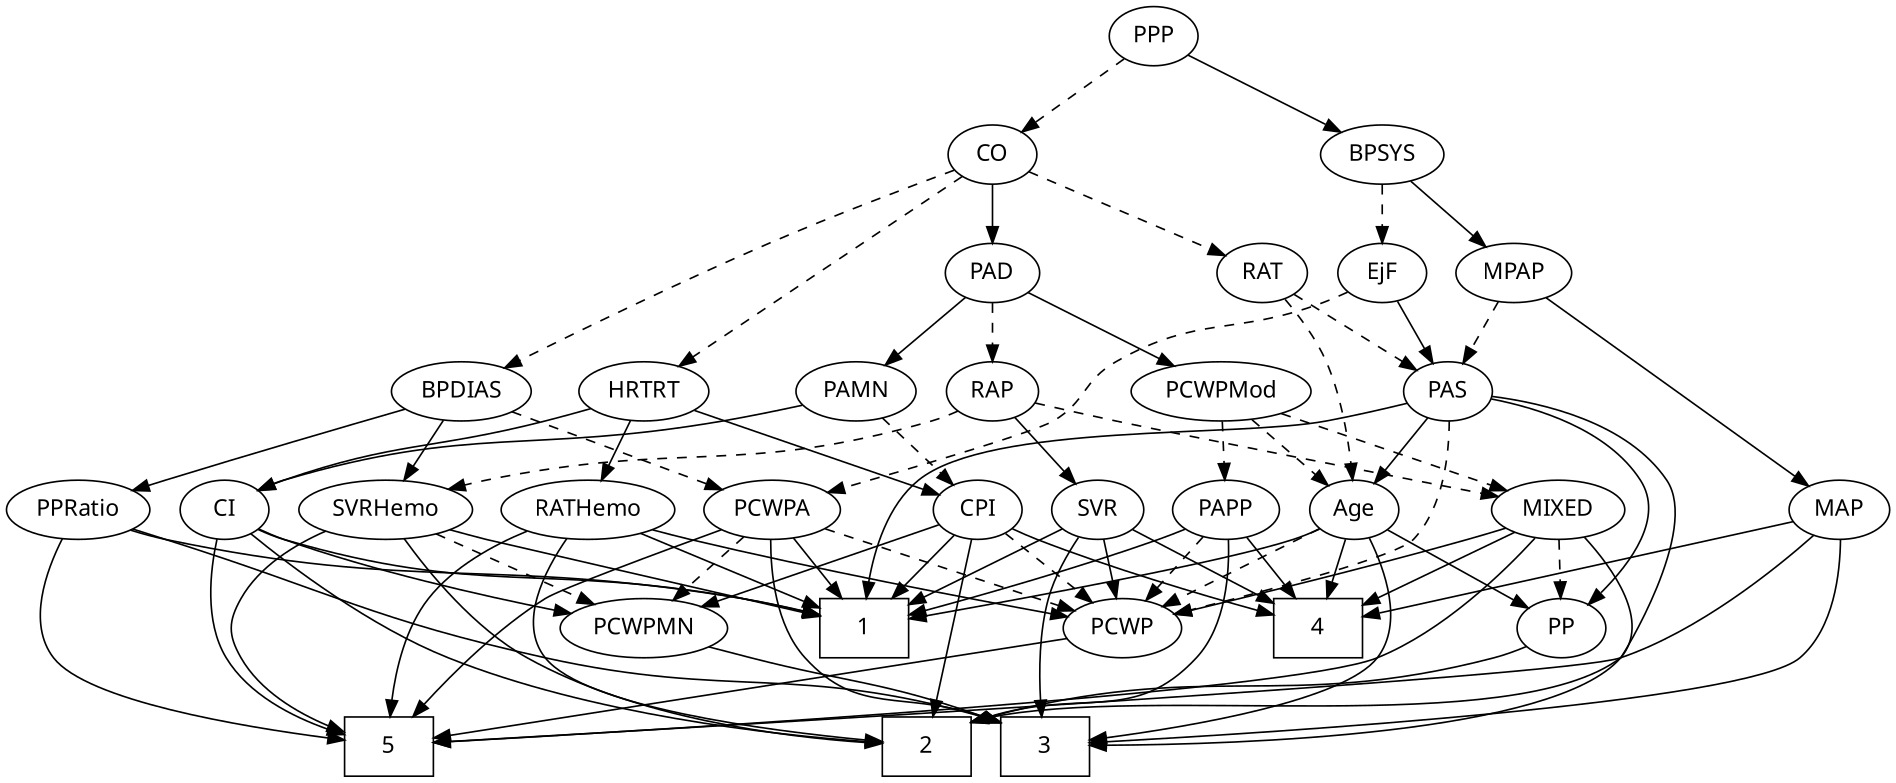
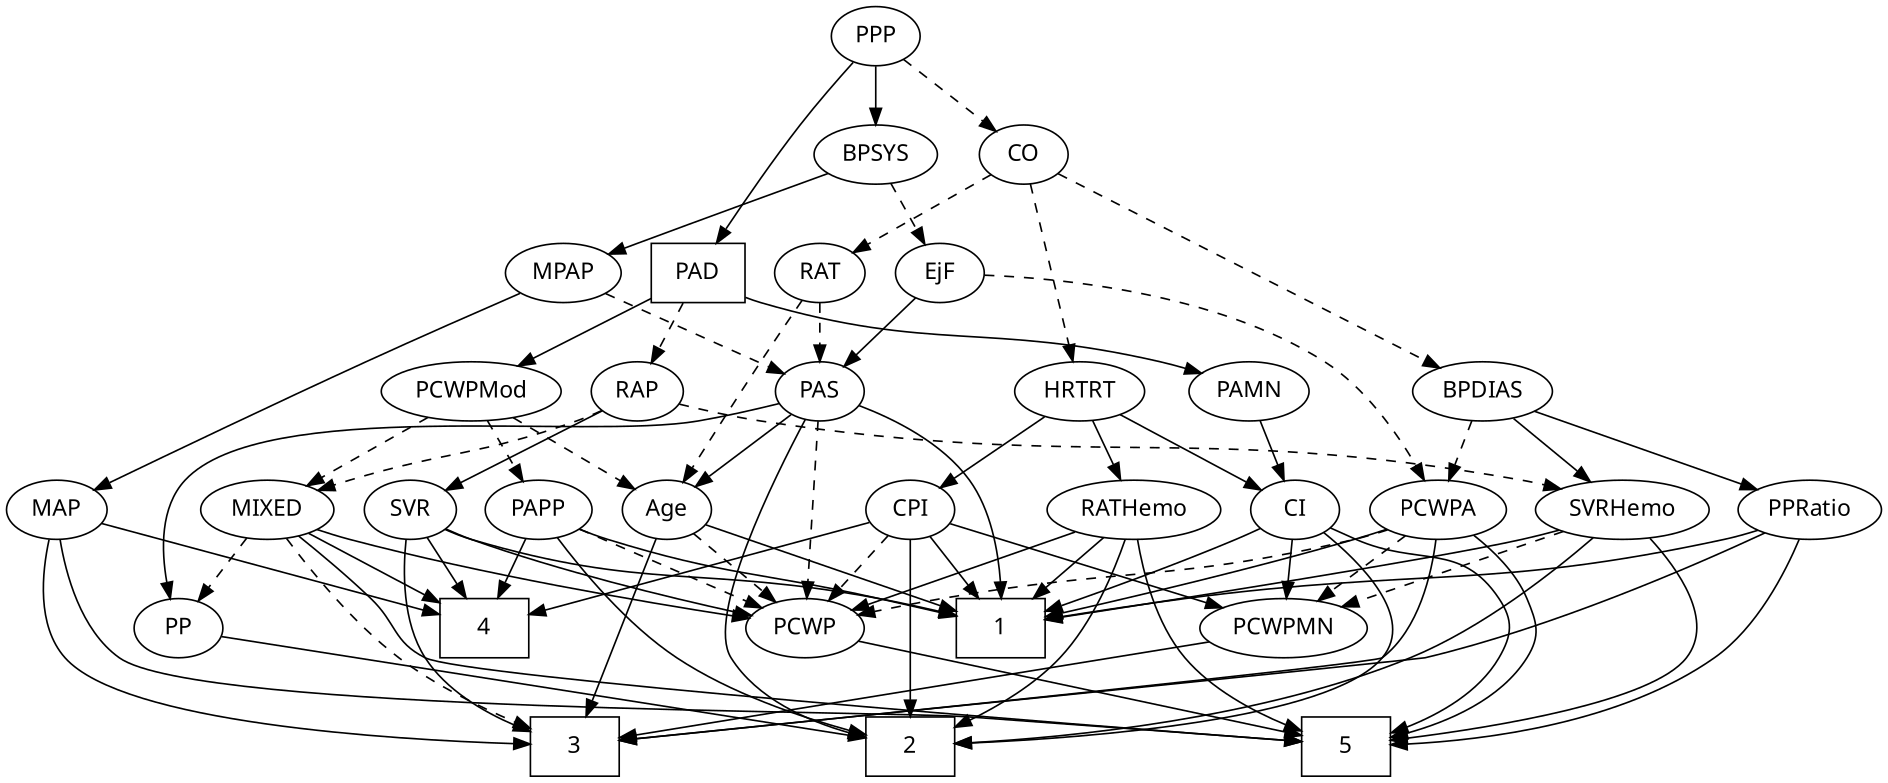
edge "CO" -> "PAD": now "PPP" -> "PAD"
node "PAD": shape ellipse -> box
edge "PAMN" -> "CPI": removed
edge "Age" -> "4": removed
edge "Age" -> "PP": removed
edge "MIXED" -> "3": style solid -> dashed
